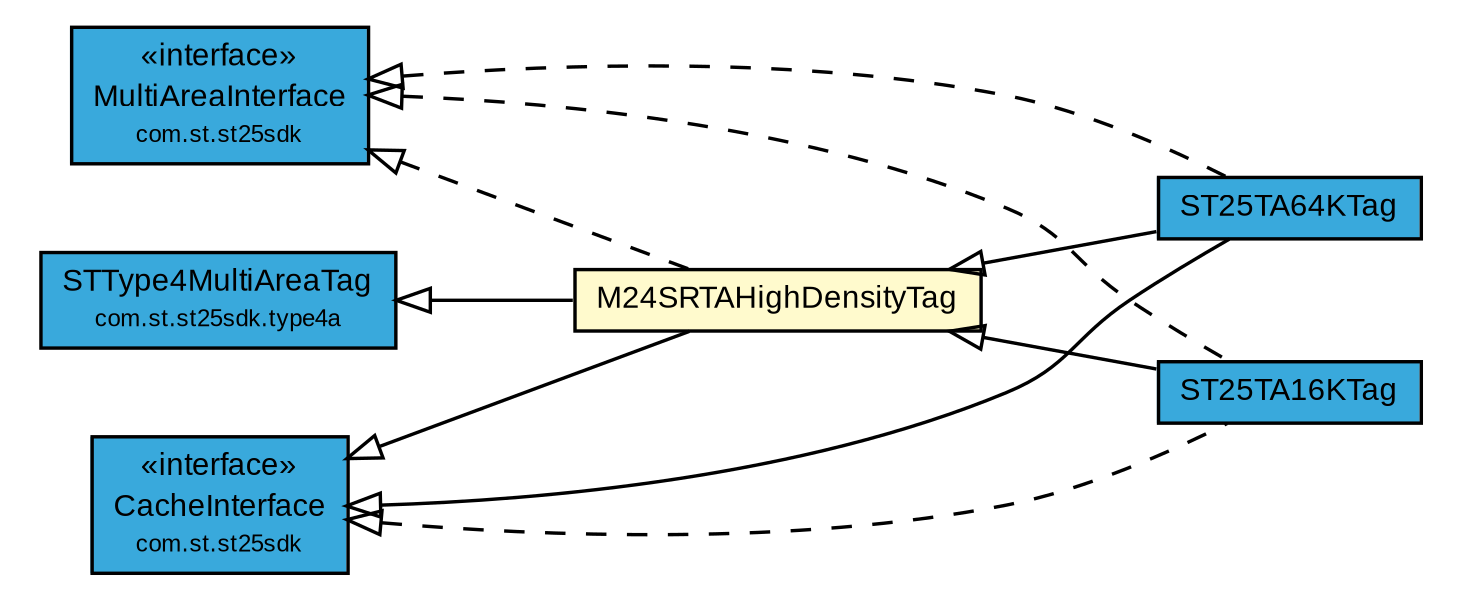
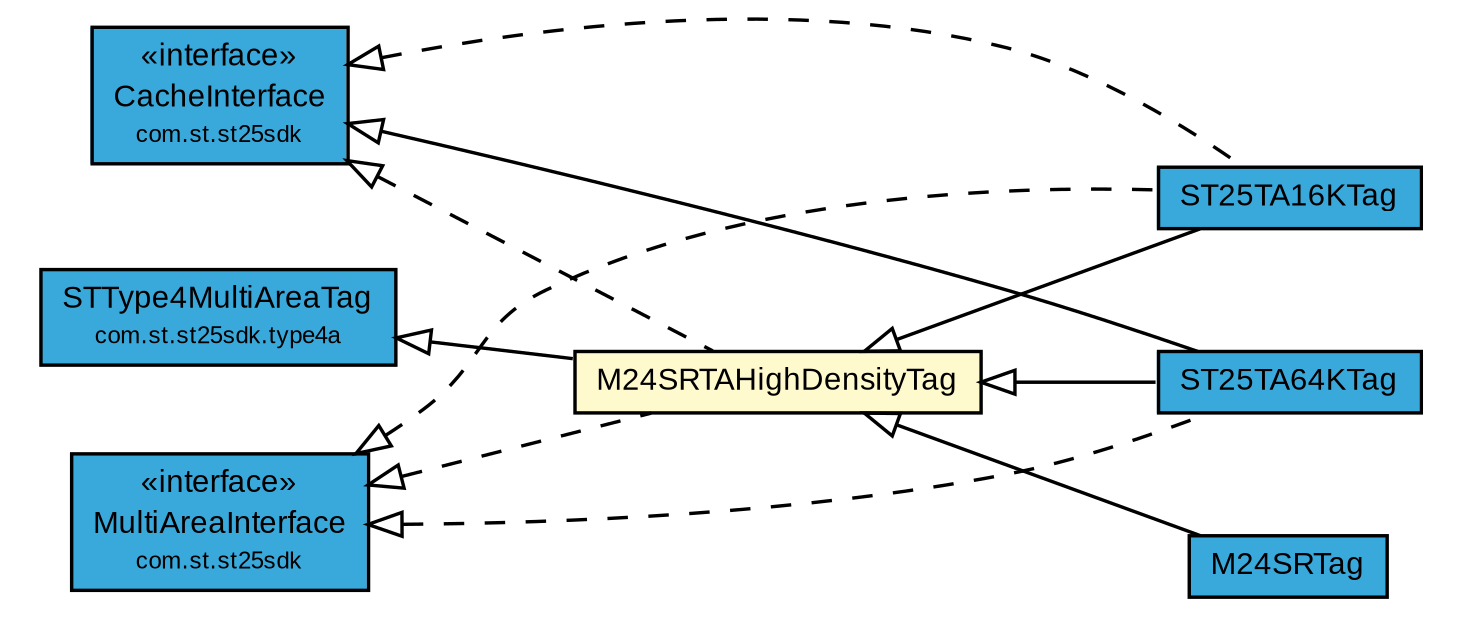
edge "M24SRTAHighDensityTag" -> "CacheInterface": style solid -> dashed
node "M24SRTag": added
